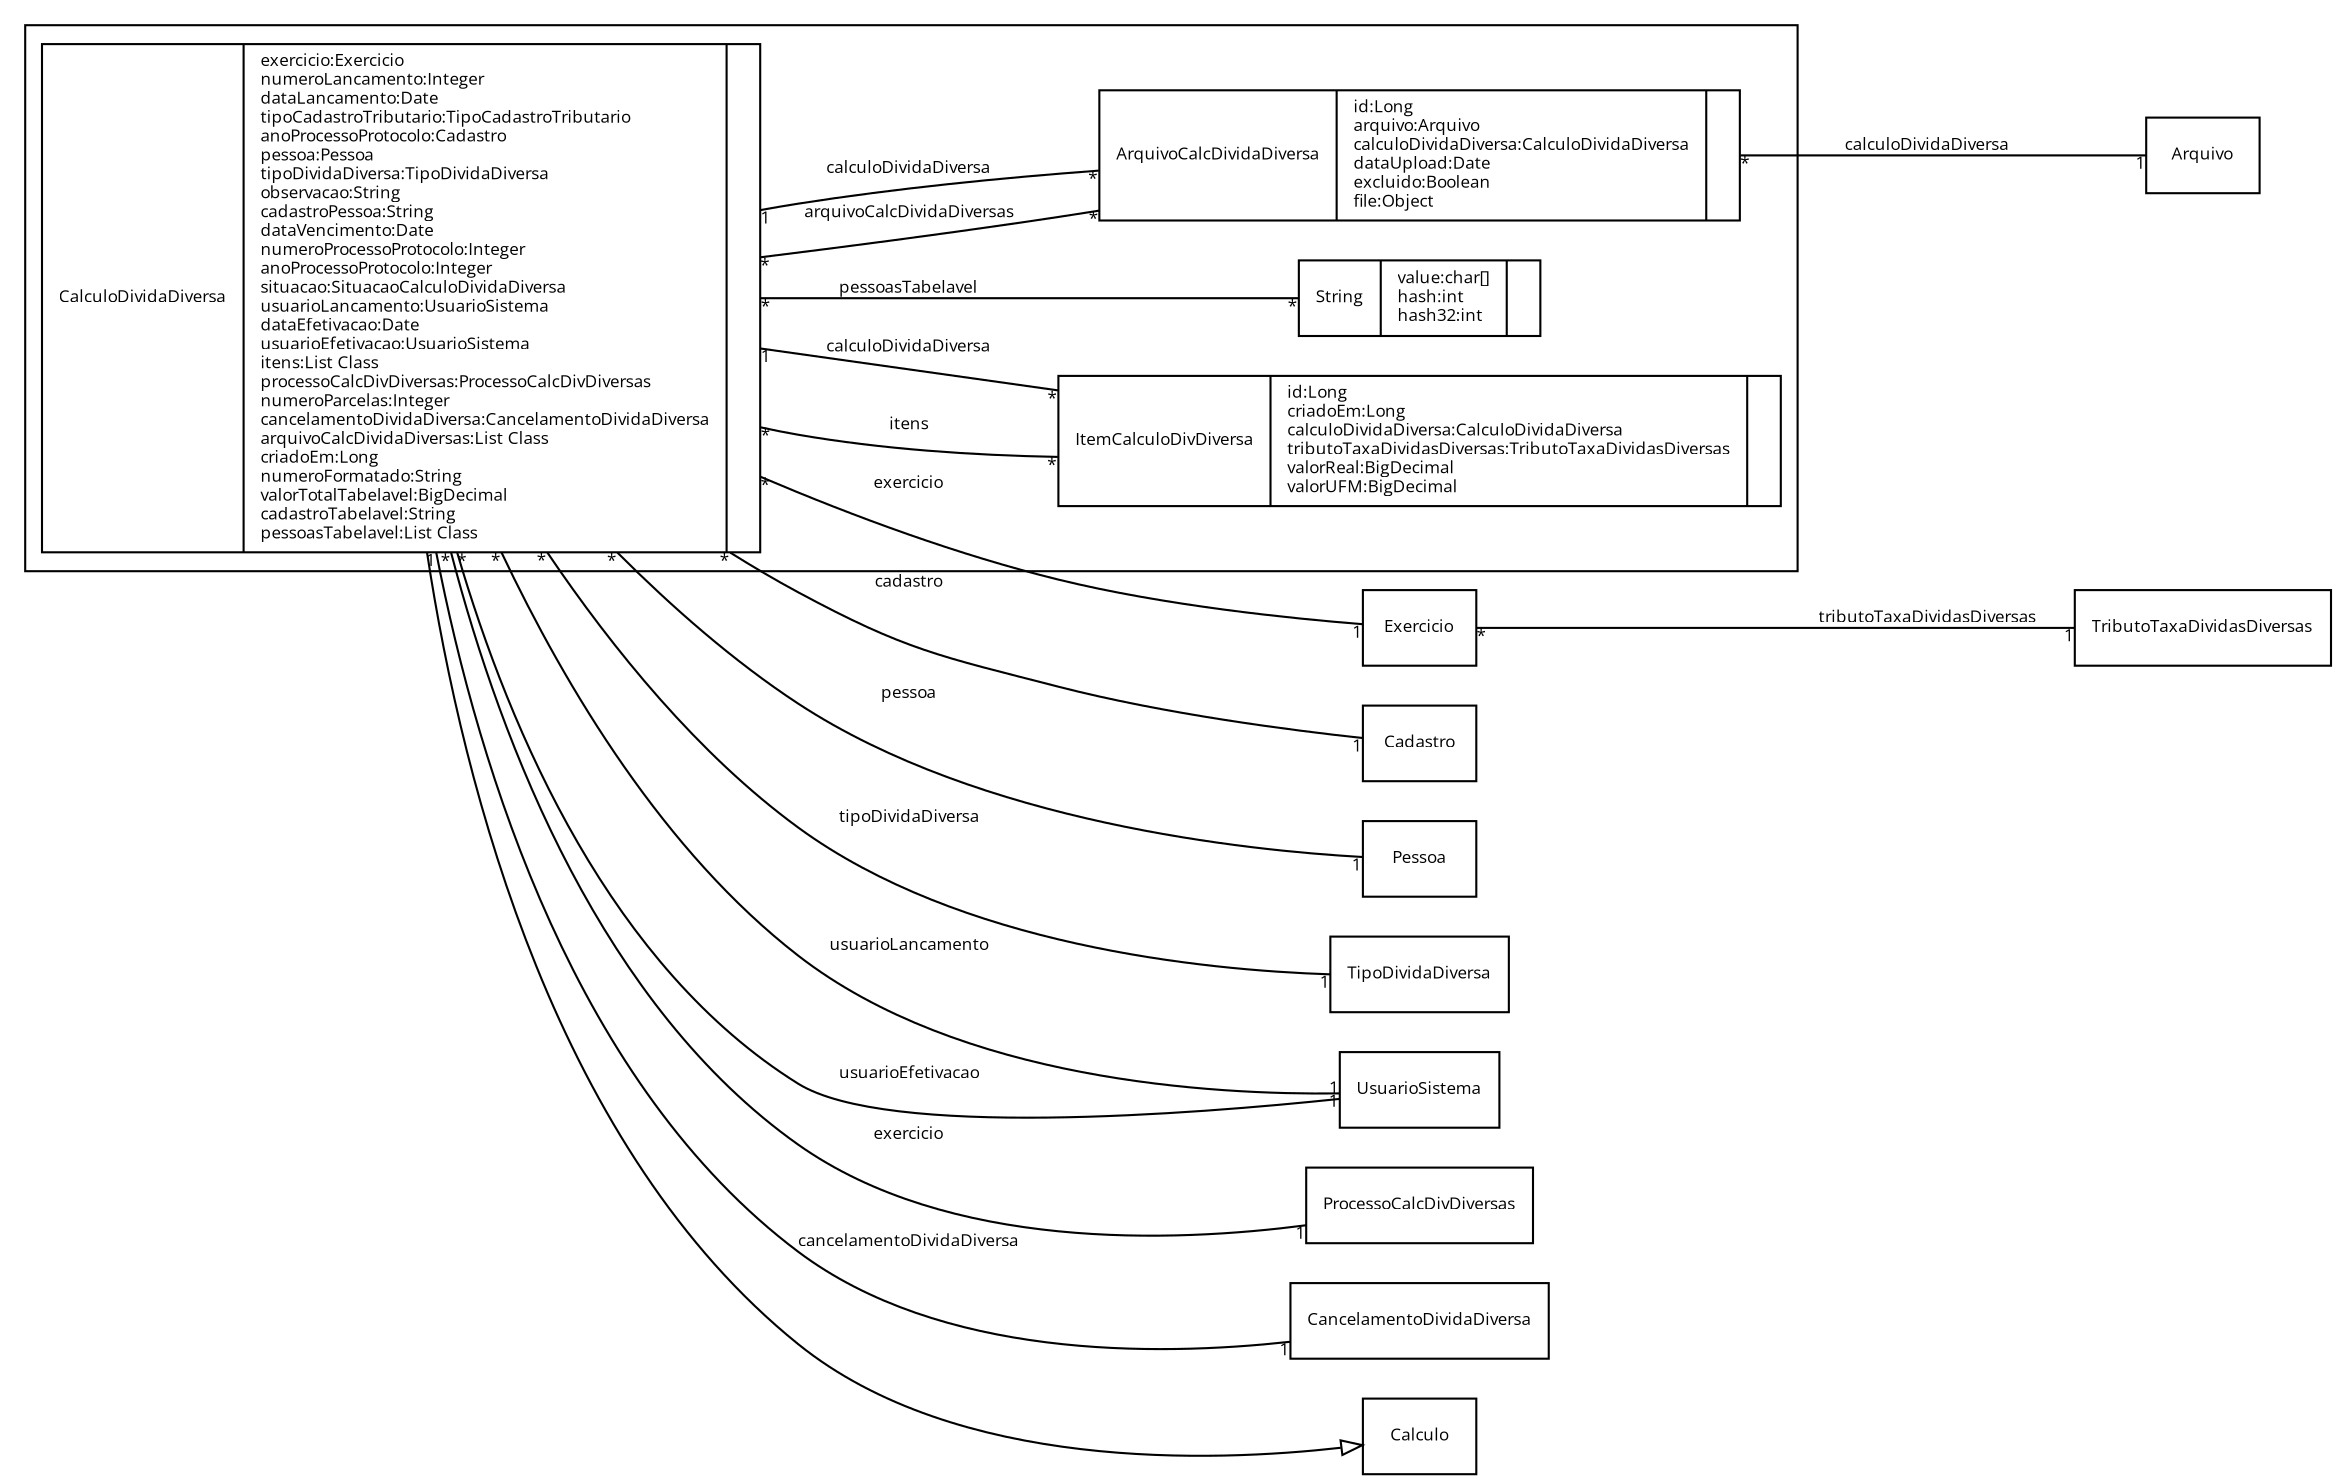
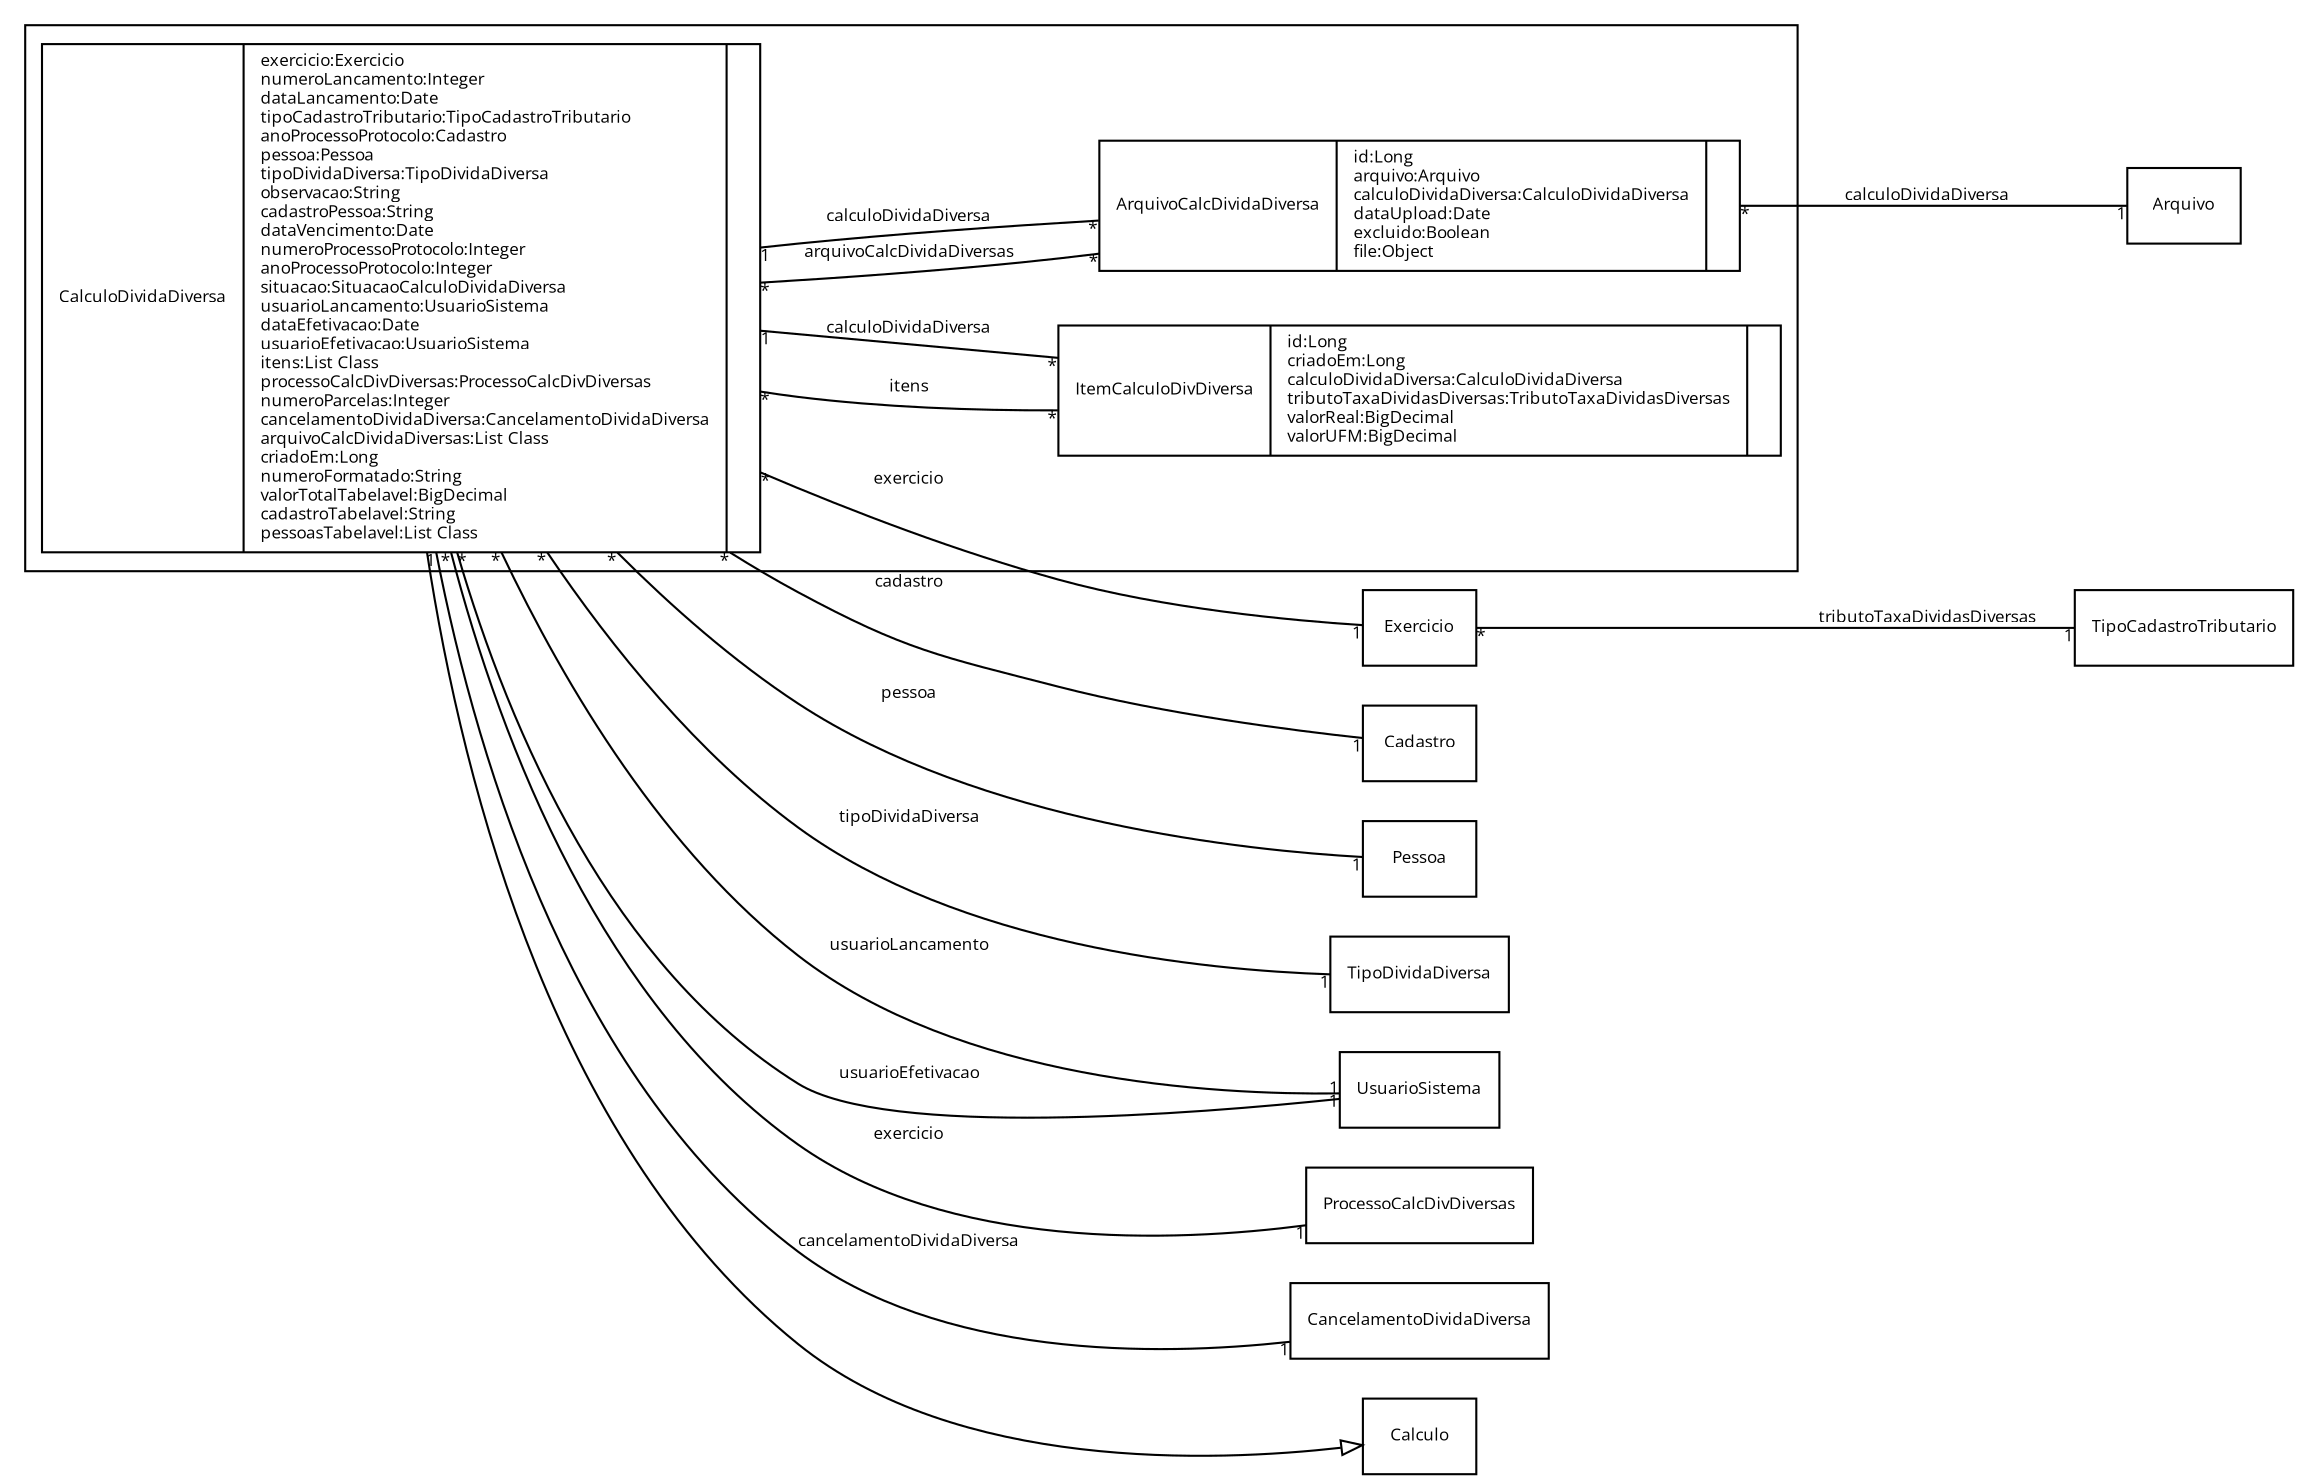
node "String": removed
node "TributoTaxaDividasDiversas": label "TributoTaxaDividasDiversas" -> "TipoCadastroTributario"
